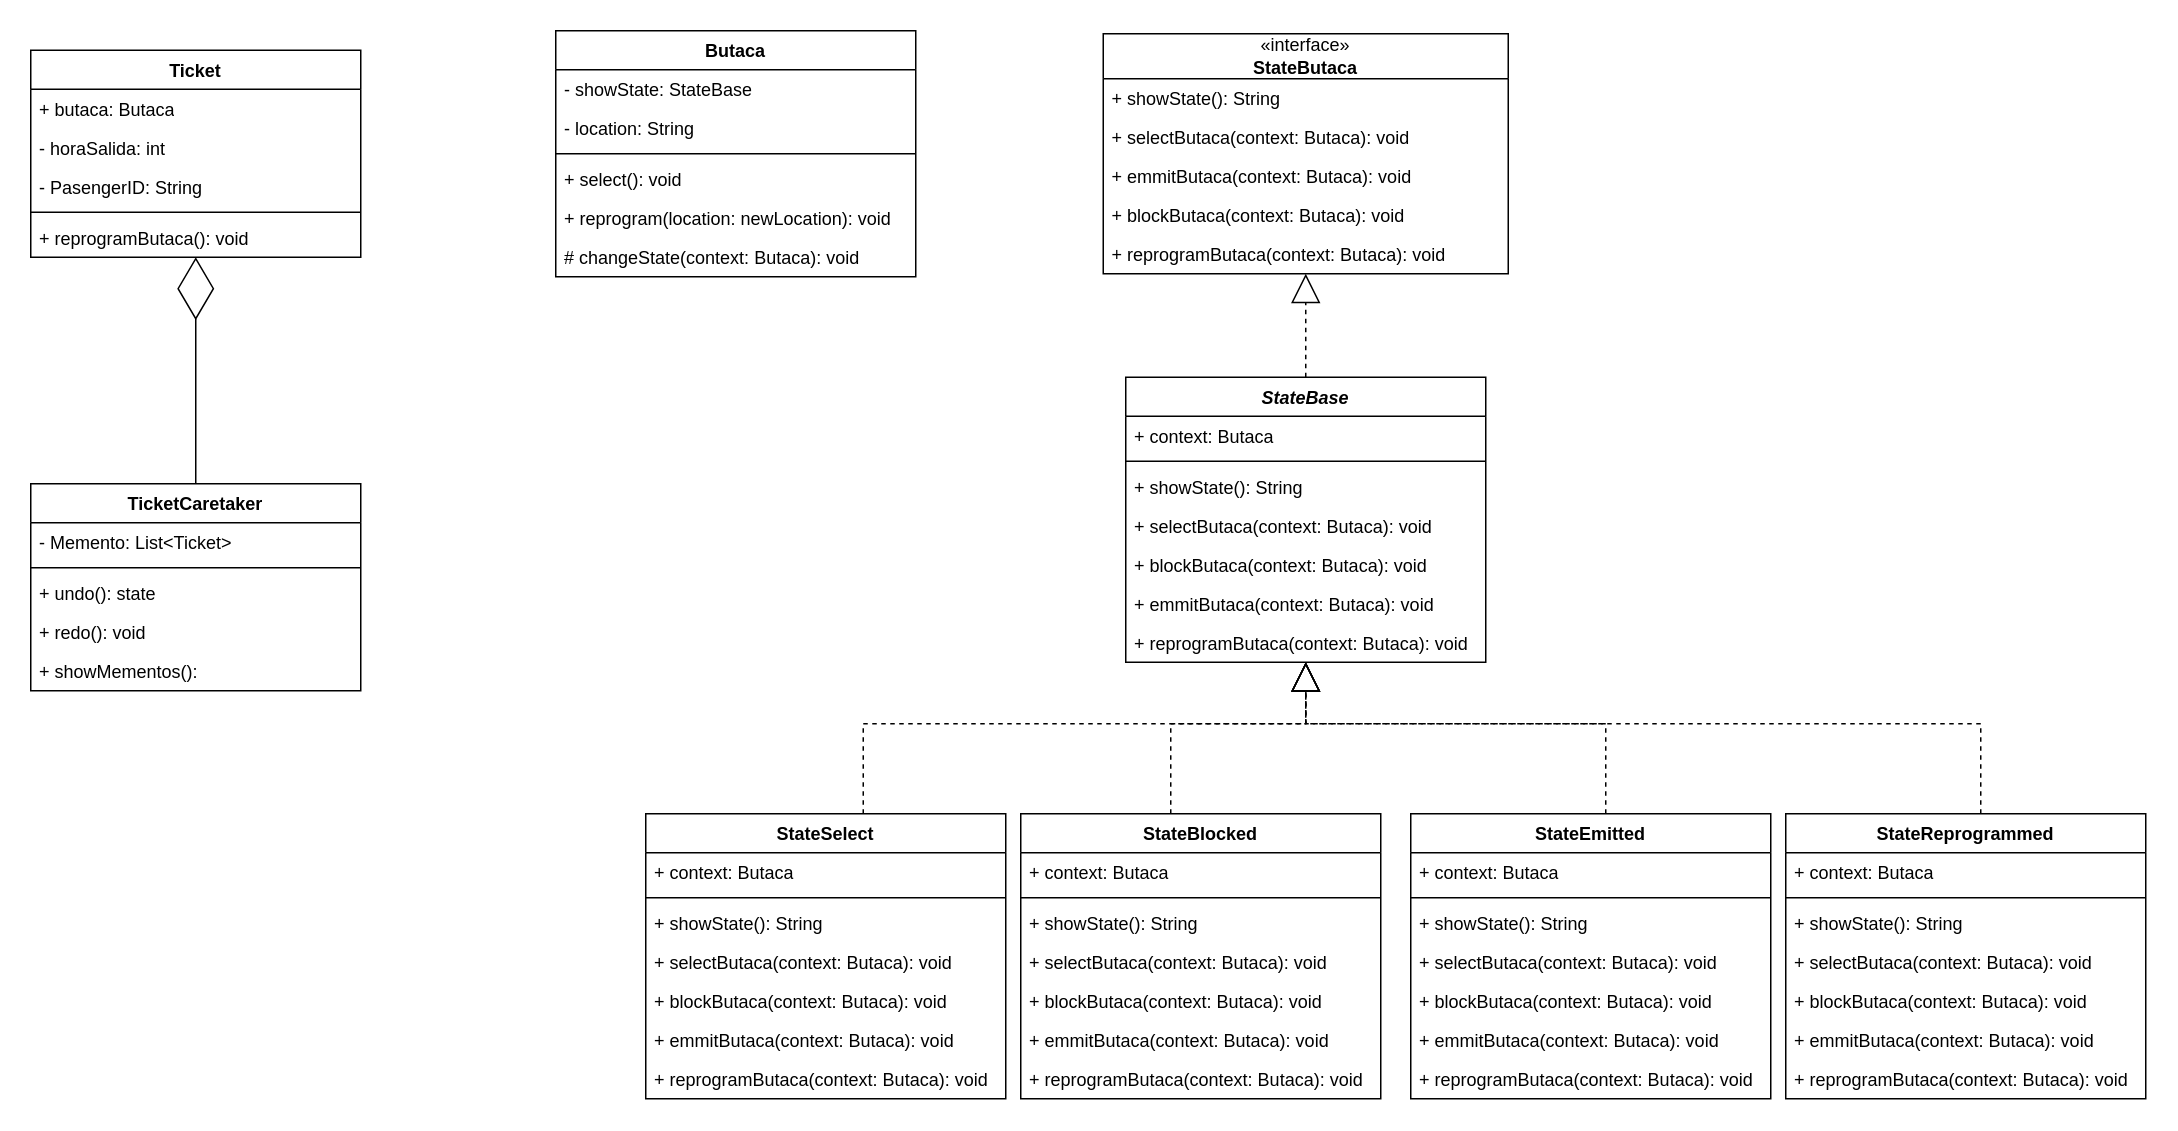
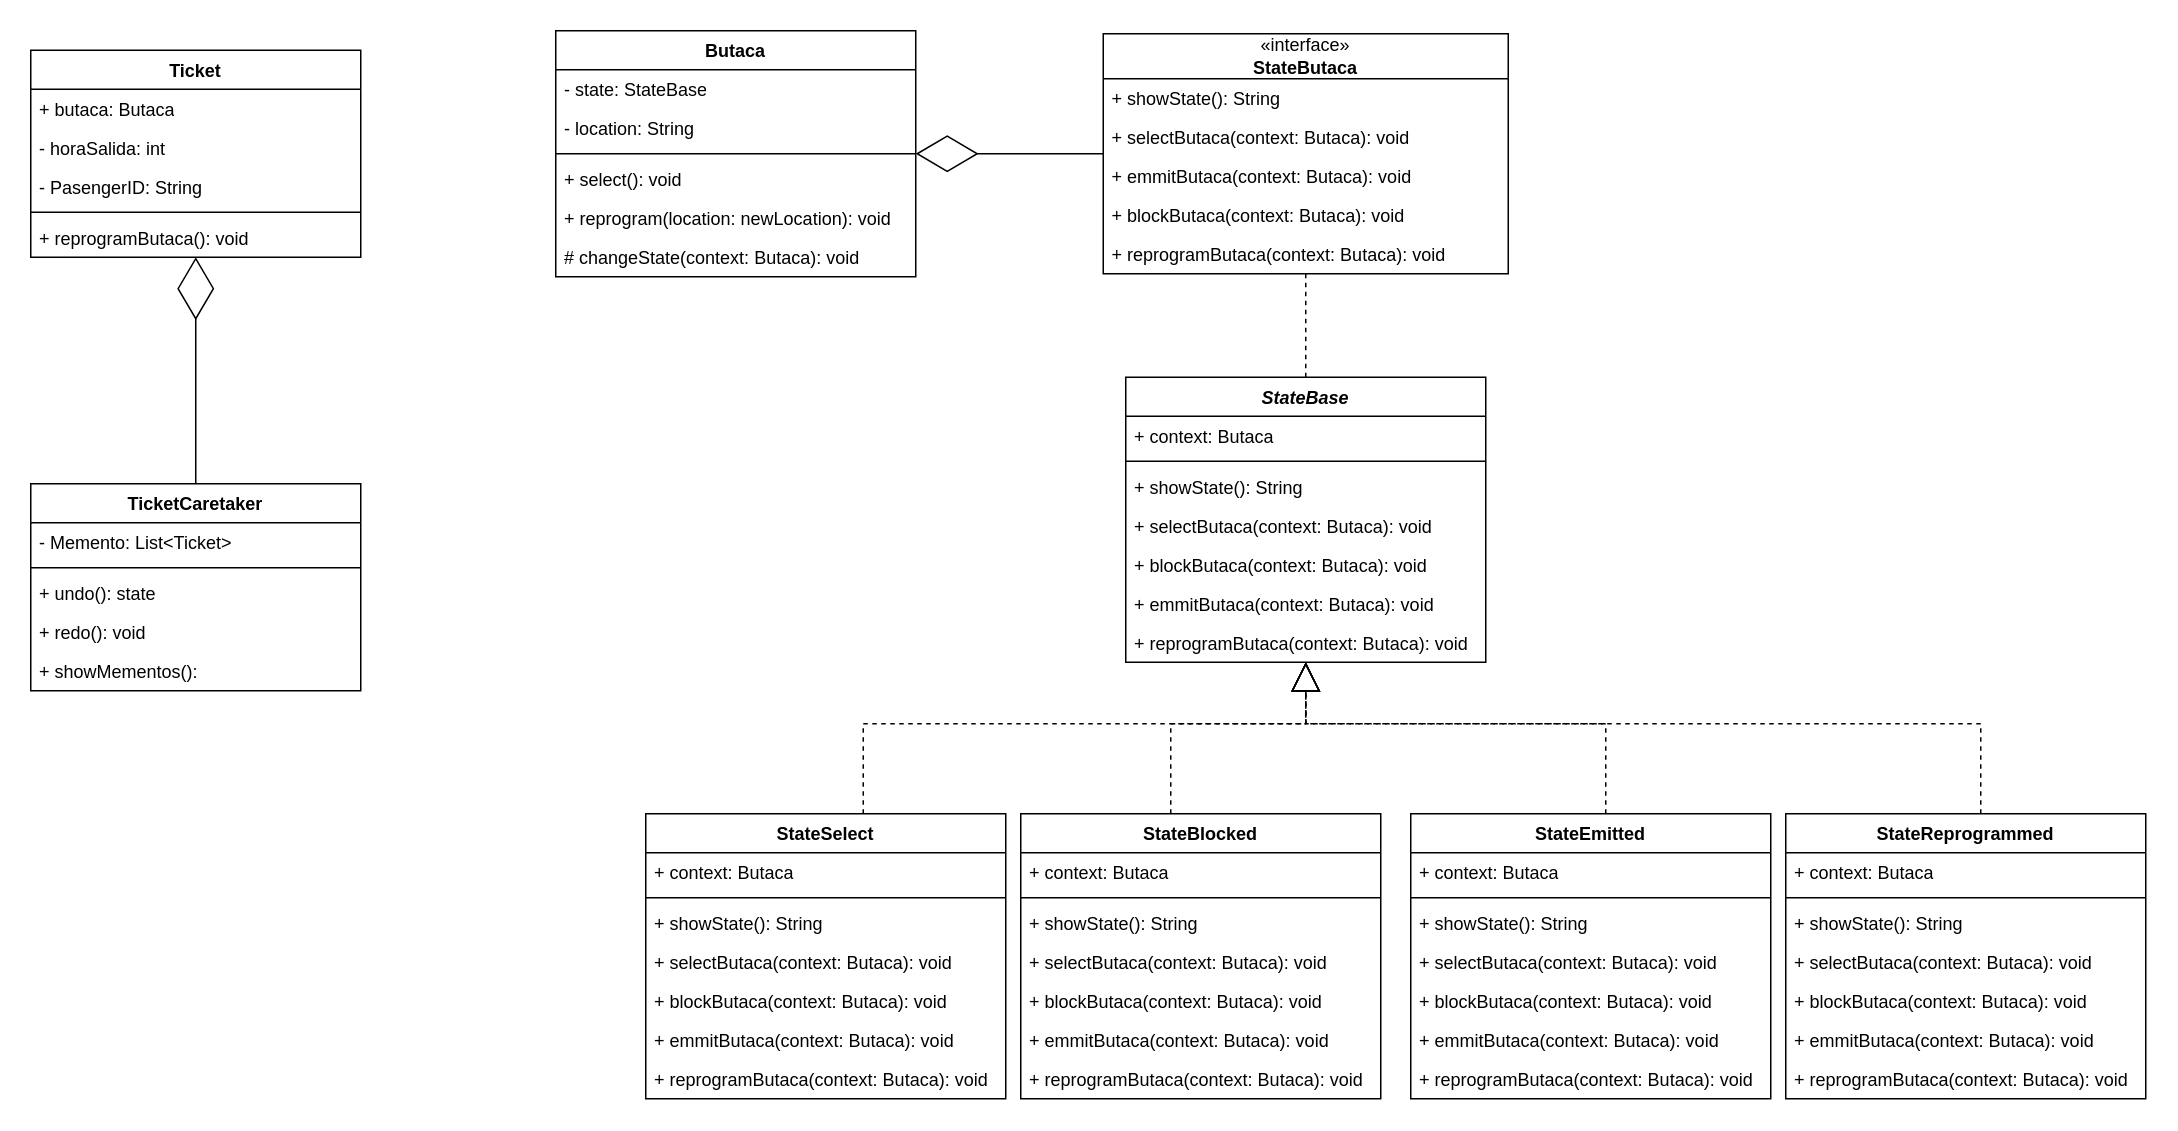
node "- showState: StateBase": label "- showState: StateBase" -> "- state: StateBase"
edge "«interface» StateButaca" -> "Butaca": added
edge "StateBase" -> "«interface» StateButaca": arrowhead block -> none
